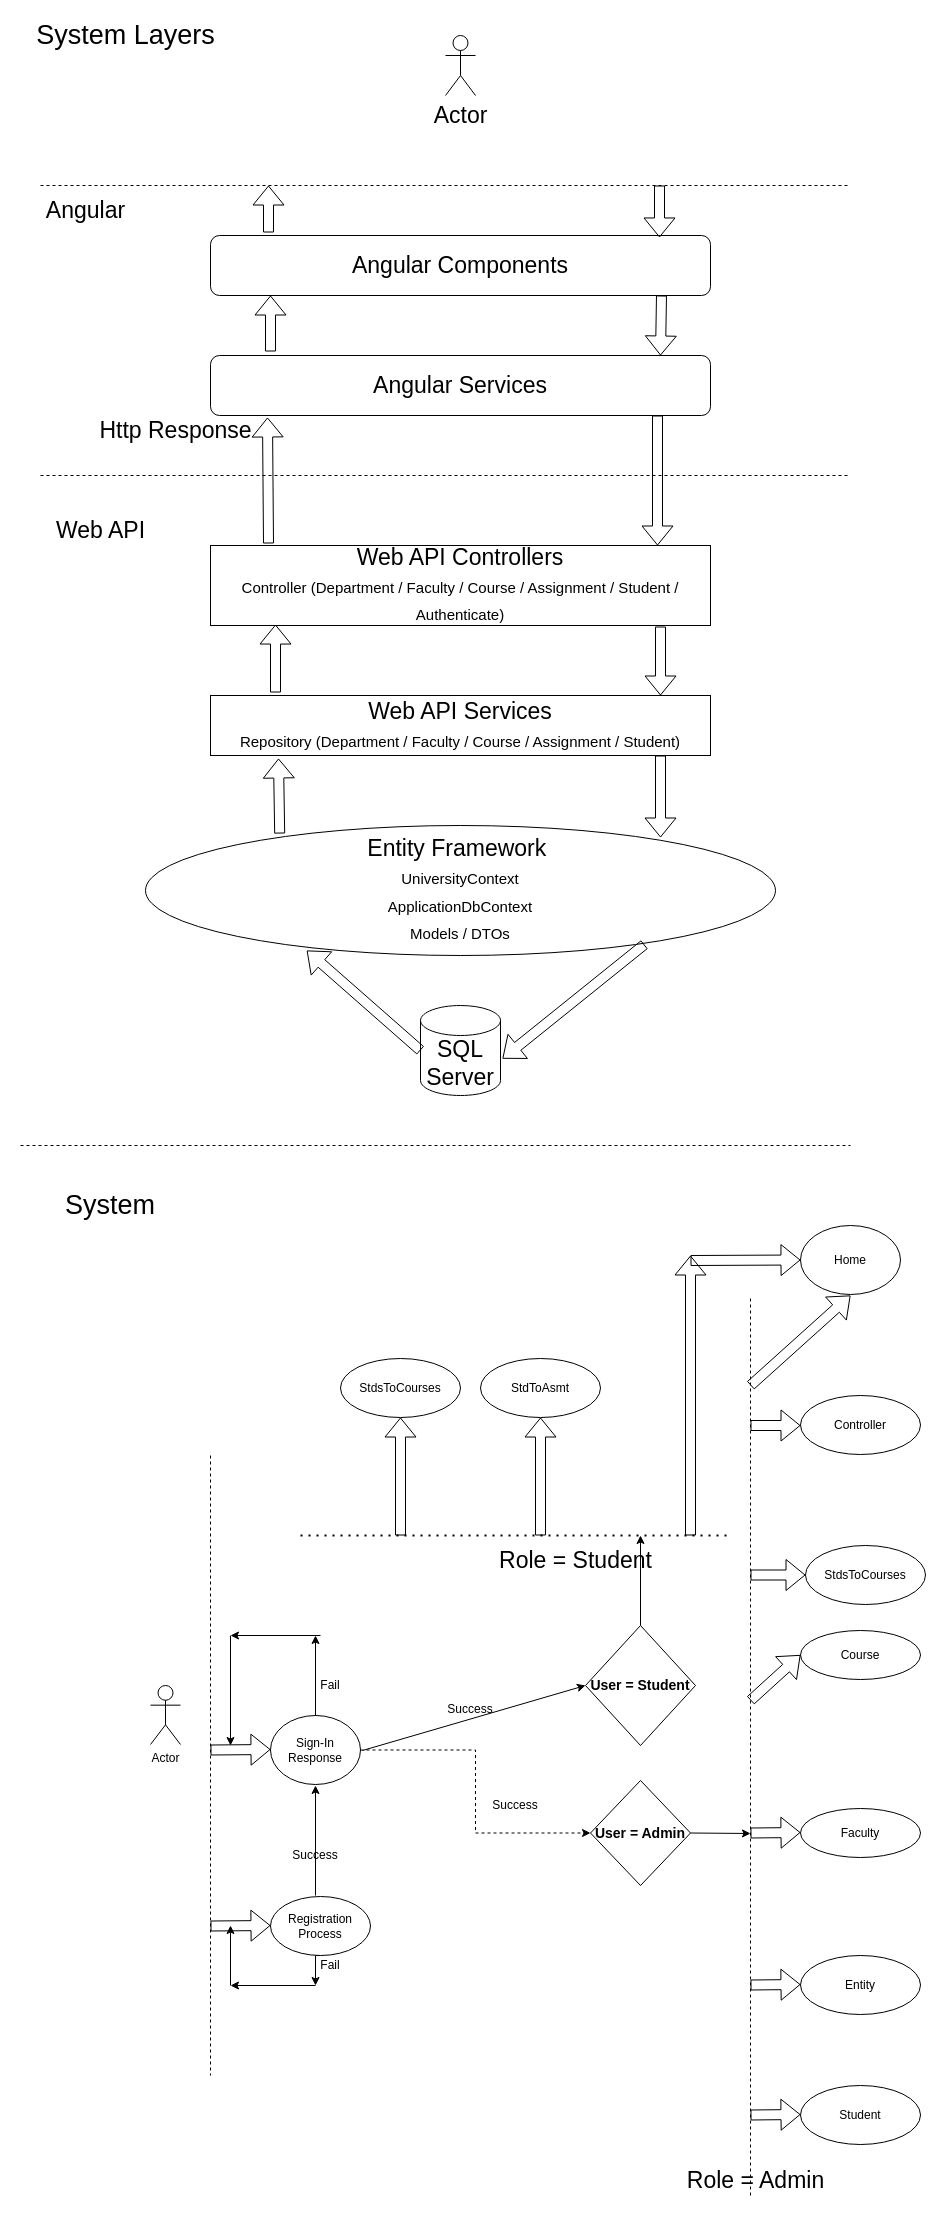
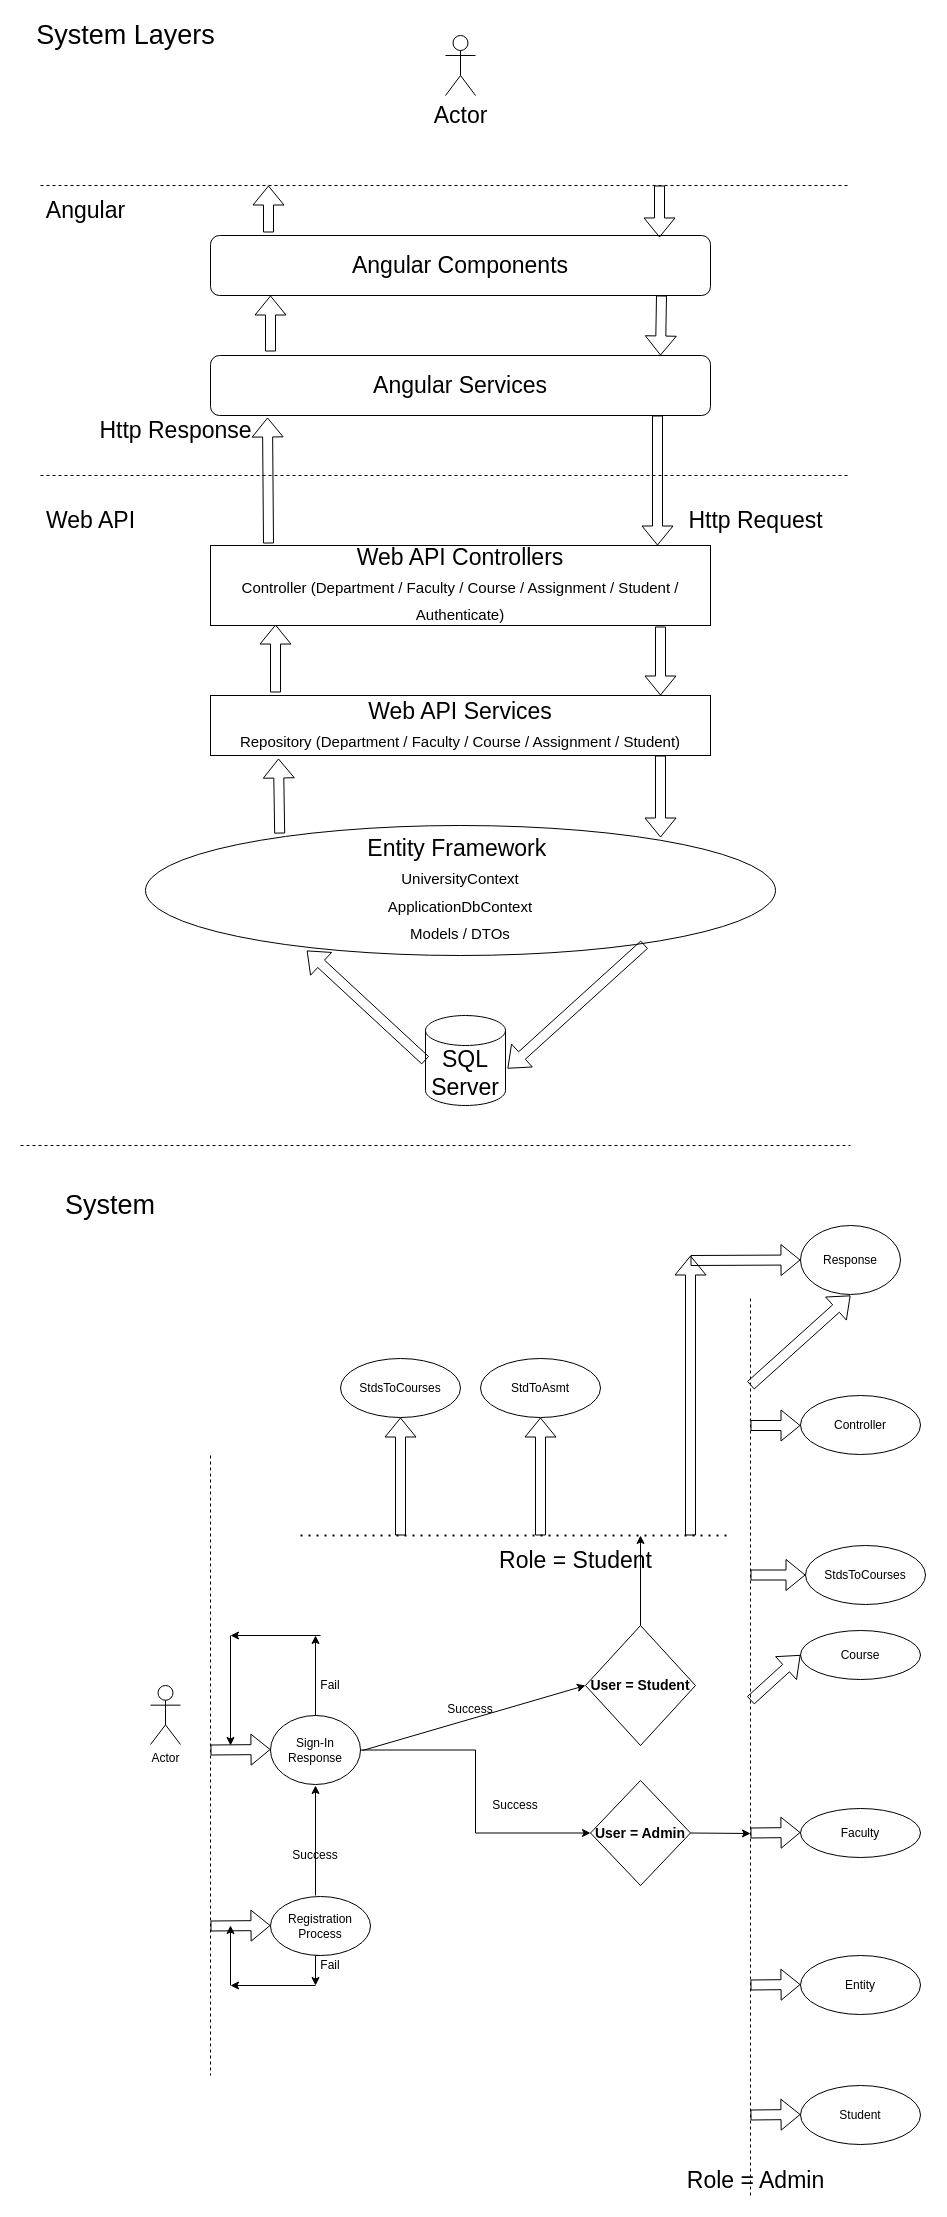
node "Http Request": added
node "Web API": moved (101, 531) -> (91, 521)
node "SQL Server": moved (461, 1051) -> (466, 1061)
node "Home": label "Home" -> "Response"
edge "Sign-In Response" -> "User = Admin": style dashed -> solid
